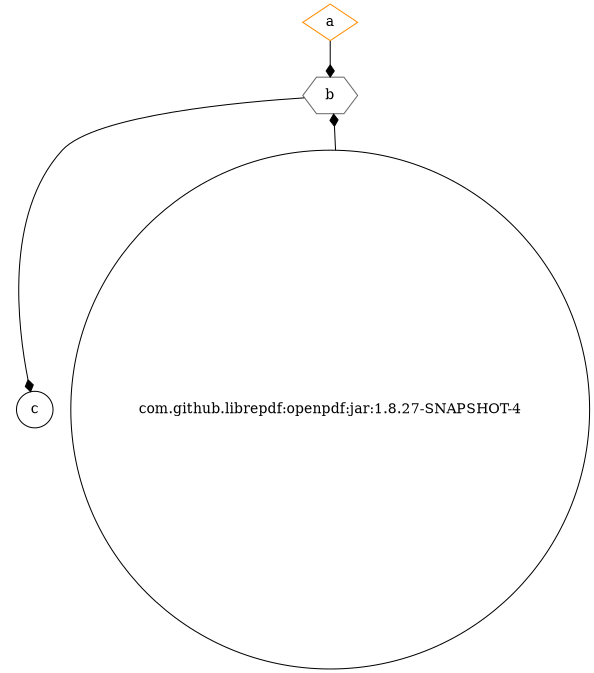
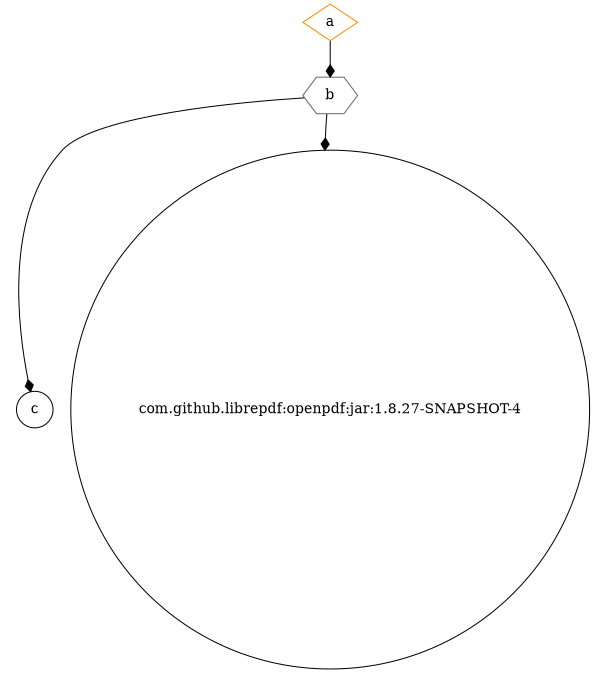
edge "com.github.librepdf:openpdf:jar:1.8.27-SNAPSHOT-4" -> "b": reversed
